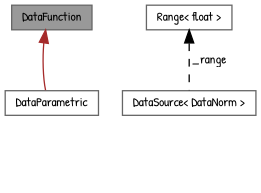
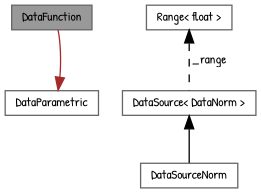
edge "DataParametric" -> "DataFunction": reversed
node "DataSourceNorm": added
